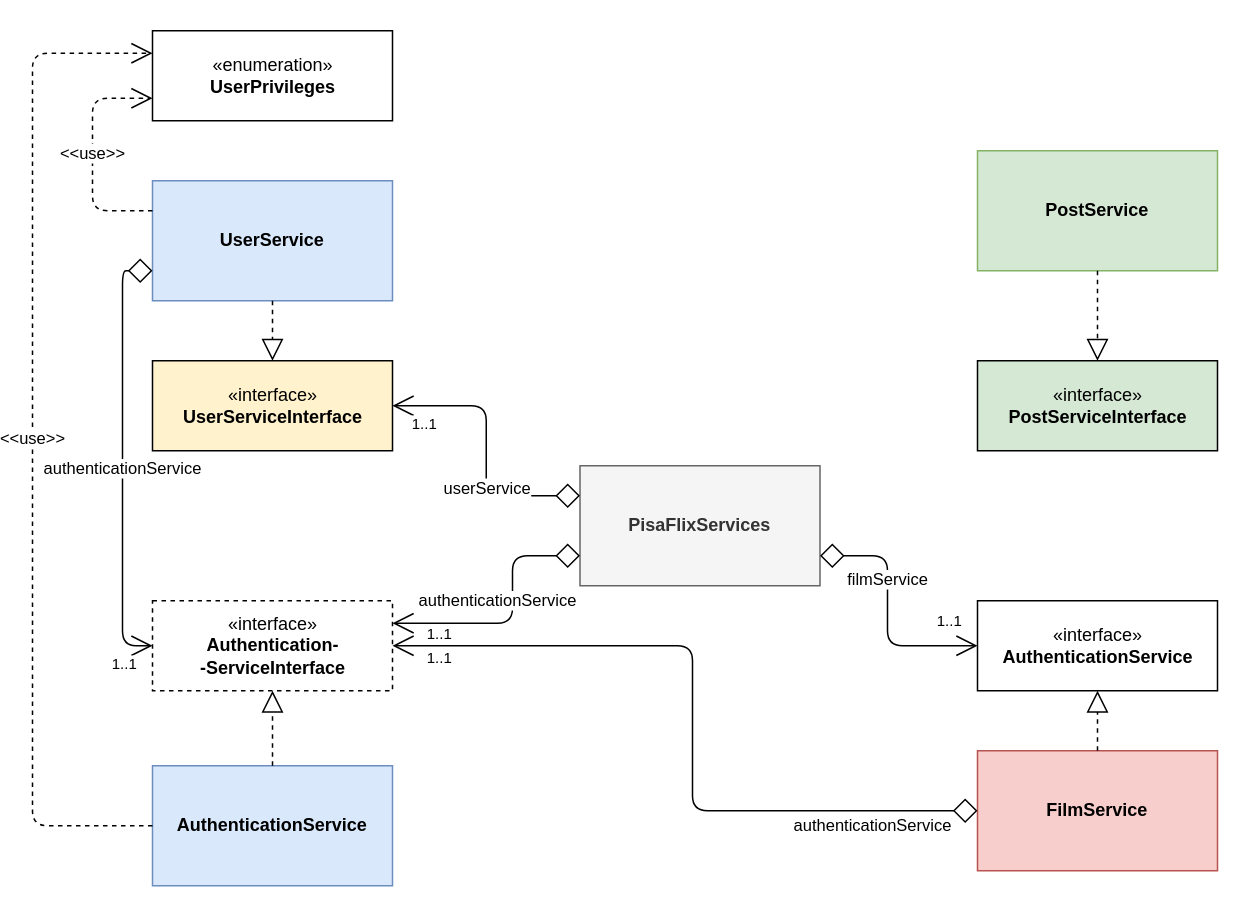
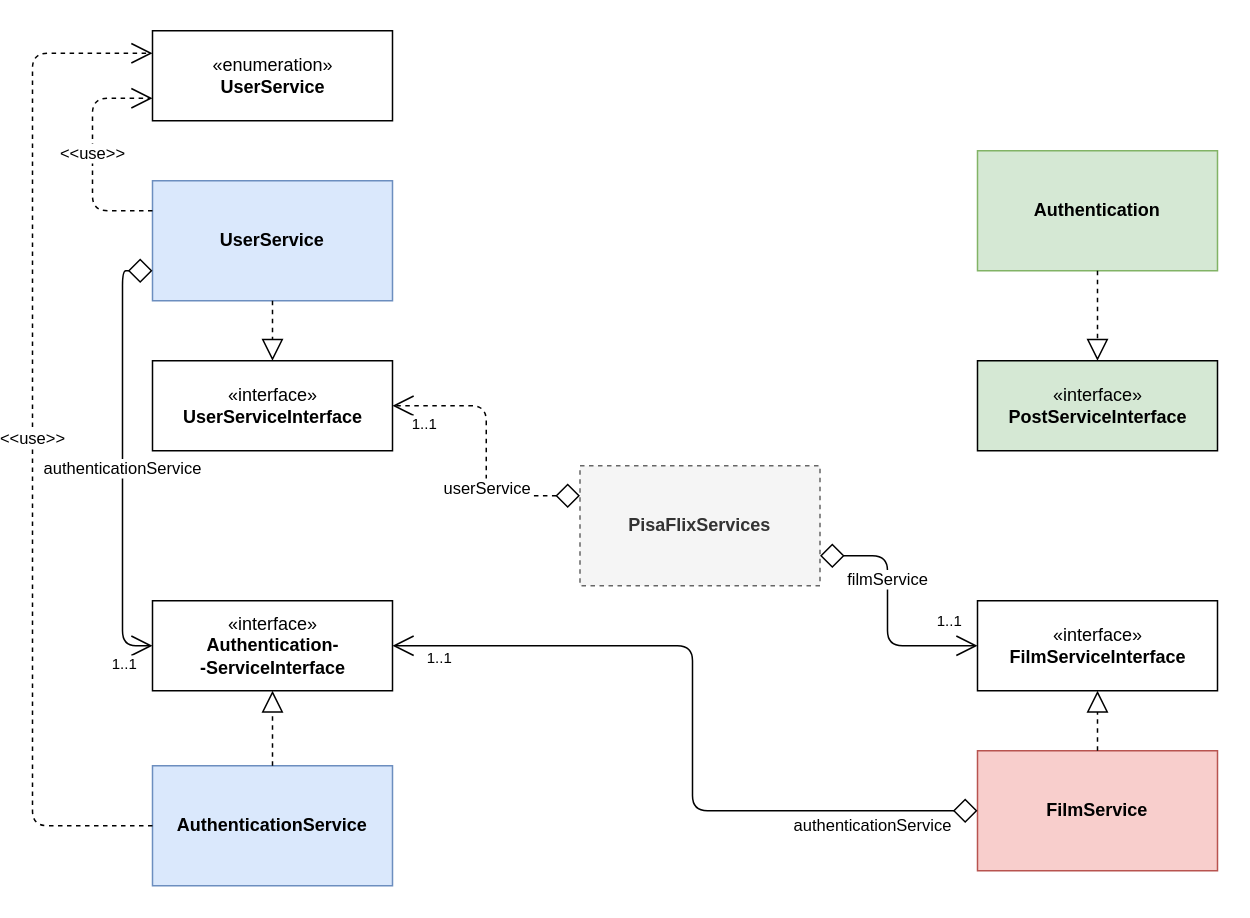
node "«enumeration» UserPrivileges": label "«enumeration» UserPrivileges" -> "«enumeration» UserService"
node "PostService": label "PostService" -> "Authentication"
node "«interface» UserServiceInterface": fillcolor #fff2cc -> #ffffff
edge "«interface» UserServiceInterface" -- "PisaFlixServices": style solid -> dashed
node "PisaFlixServices": style solid -> dashed
edge "PisaFlixServices" -- "«interface» Authentication- -ServiceInterface": removed, labels "authenticationService", "1..1"
node "«interface» Authentication- -ServiceInterface": style dashed -> solid
node "«interface» AuthenticationService": label "«interface» AuthenticationService" -> "«interface» FilmServiceInterface"
